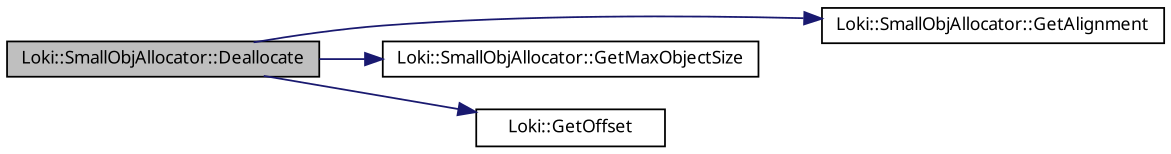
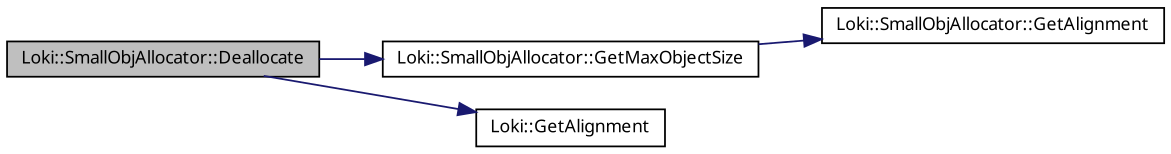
edge "Loki::SmallObjAllocator::Deallocate" -> "Loki::SmallObjAllocator::GetAlignment": now "Loki::SmallObjAllocator::GetMaxObjectSize" -> "Loki::SmallObjAllocator::GetAlignment"
node "Loki::GetOffset": label "Loki::GetOffset" -> "Loki::GetAlignment"
